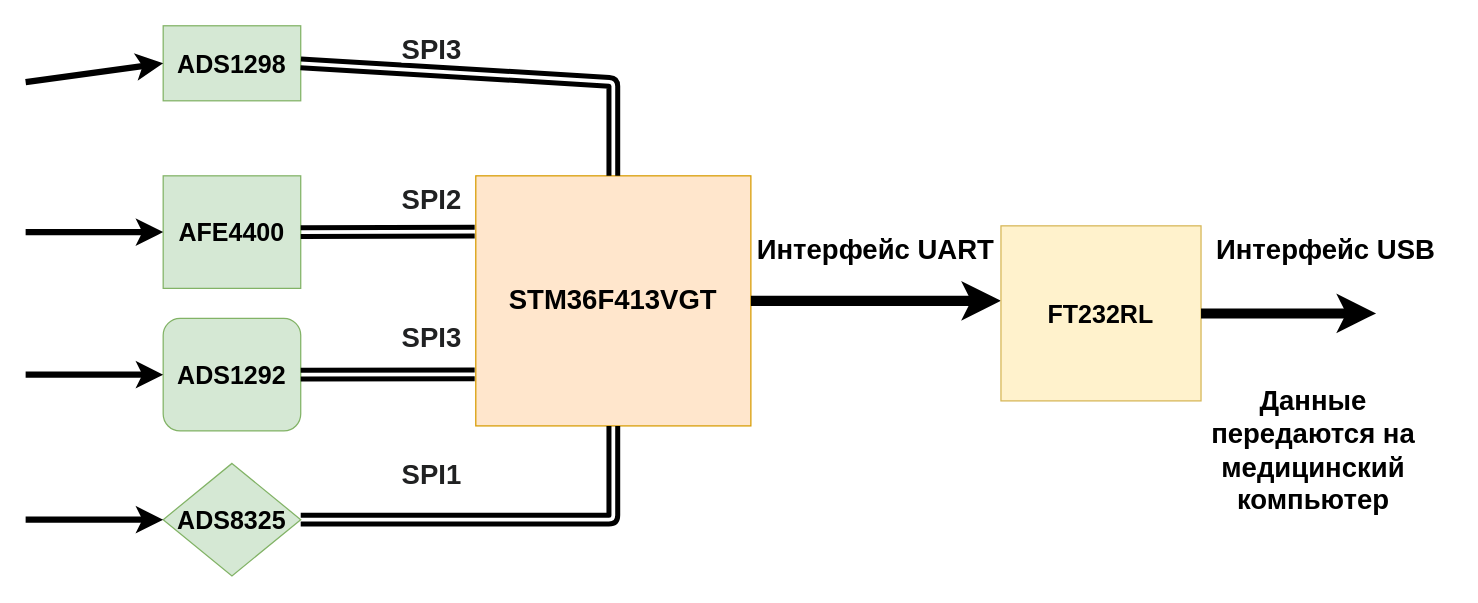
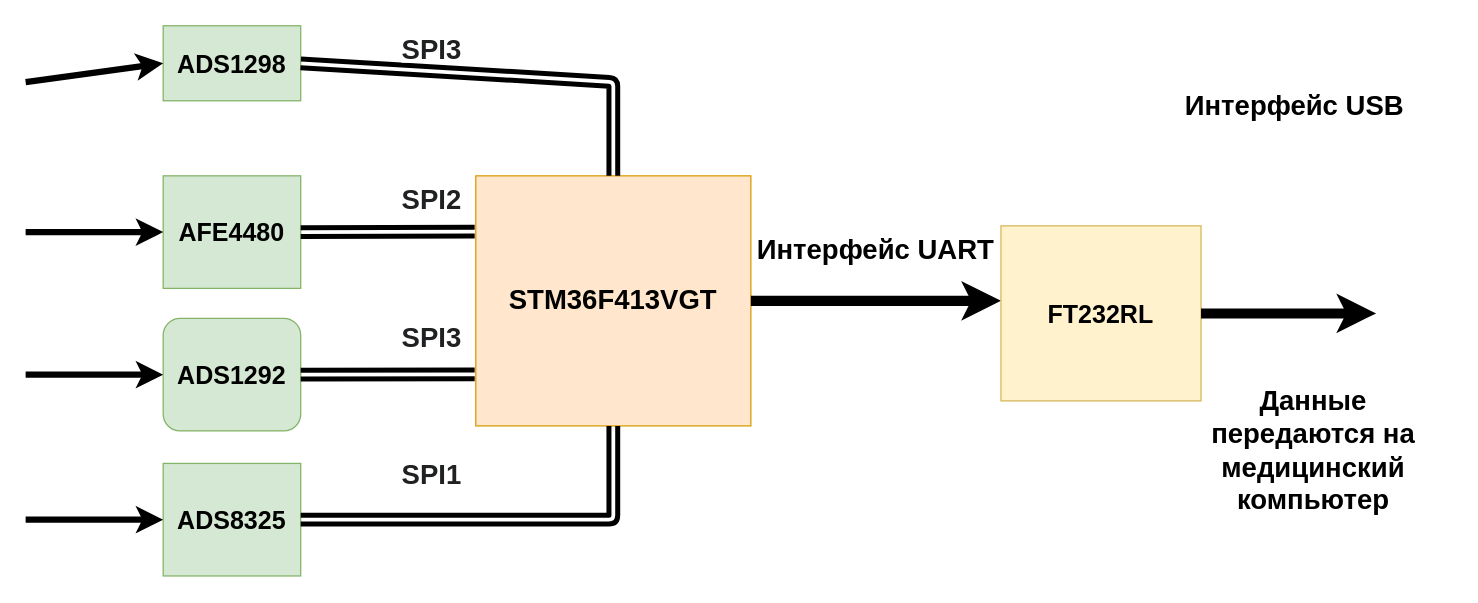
node "AFE4400": label "AFE4400" -> "AFE4480"
node "Интерфейс USB": moved (1326, 251) -> (1294, 107)
node "ADS8325": shape diamond -> rectangle
